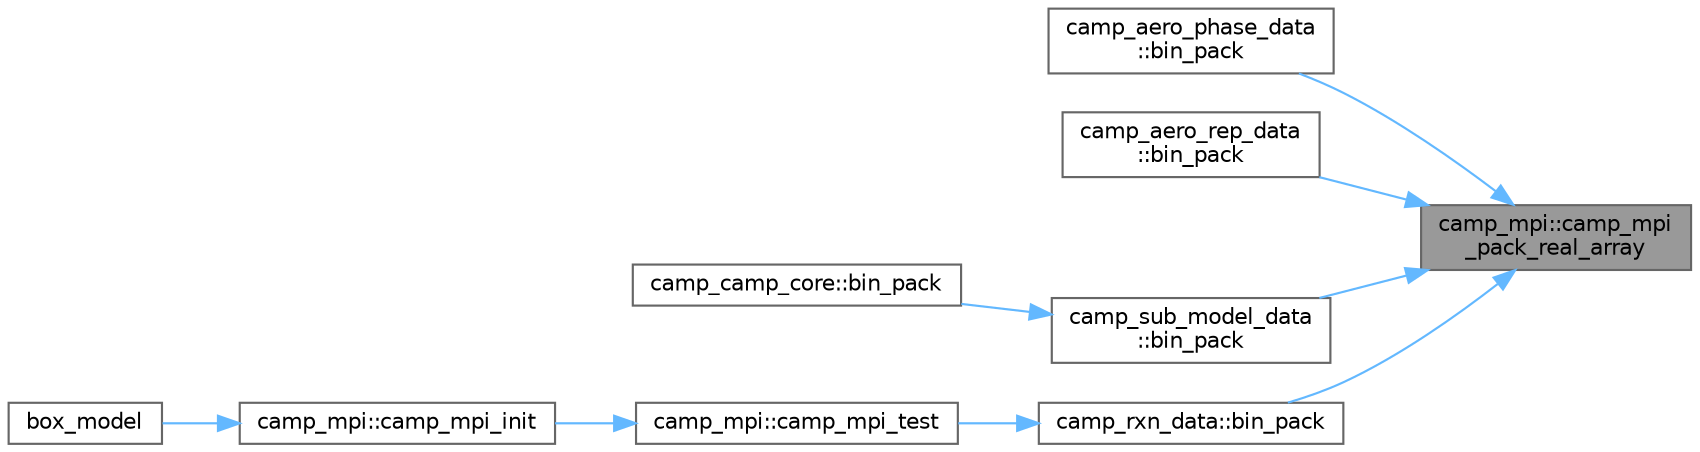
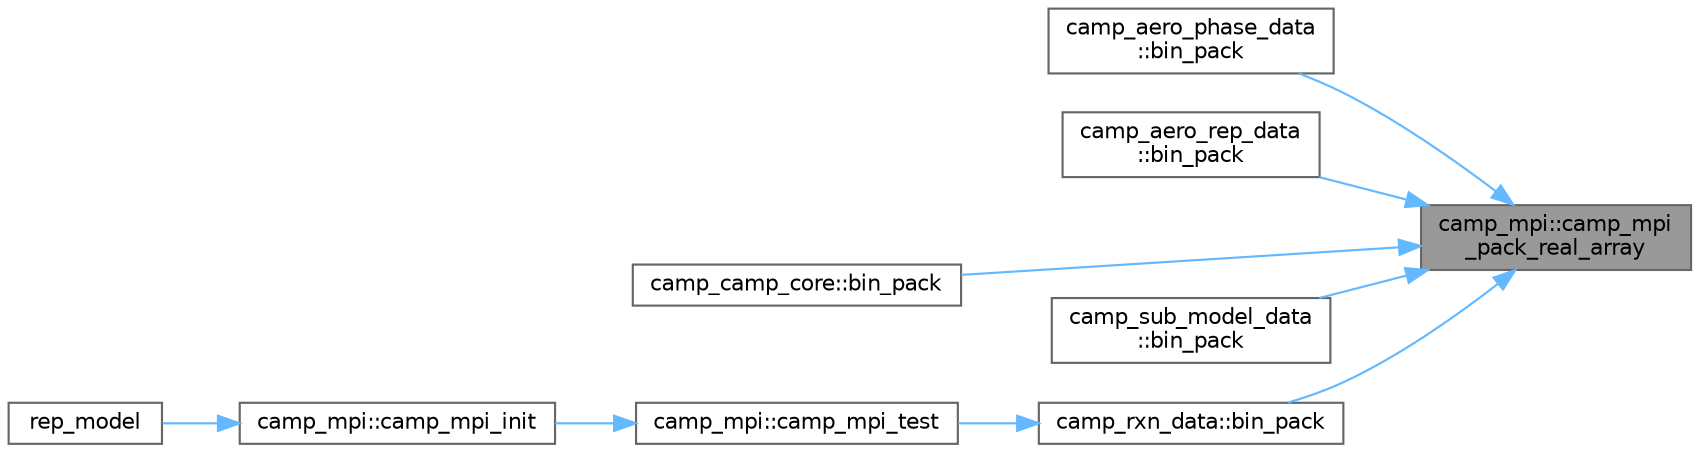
edge "camp_camp_core::bin_pack" -> "camp_sub_model_data ::bin_pack": now "camp_camp_core::bin_pack" -> "camp_mpi::camp_mpi _pack_real_array"
node "box_model": label "box_model" -> "rep_model"
